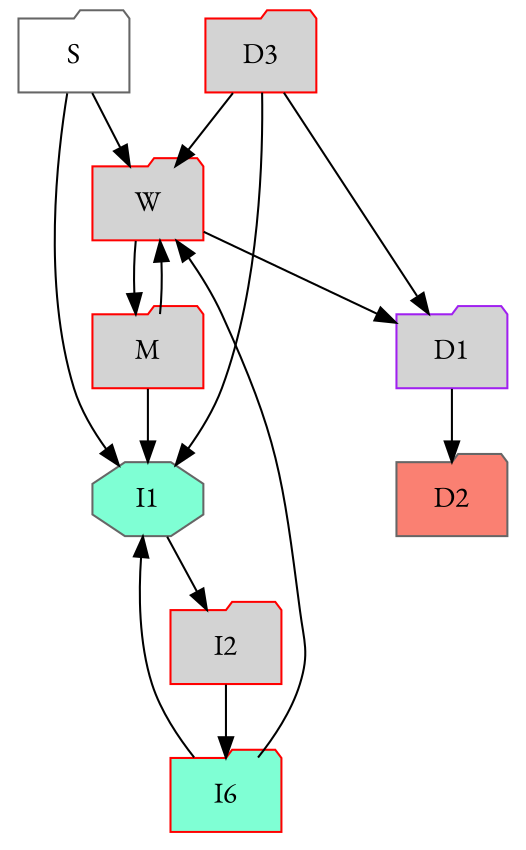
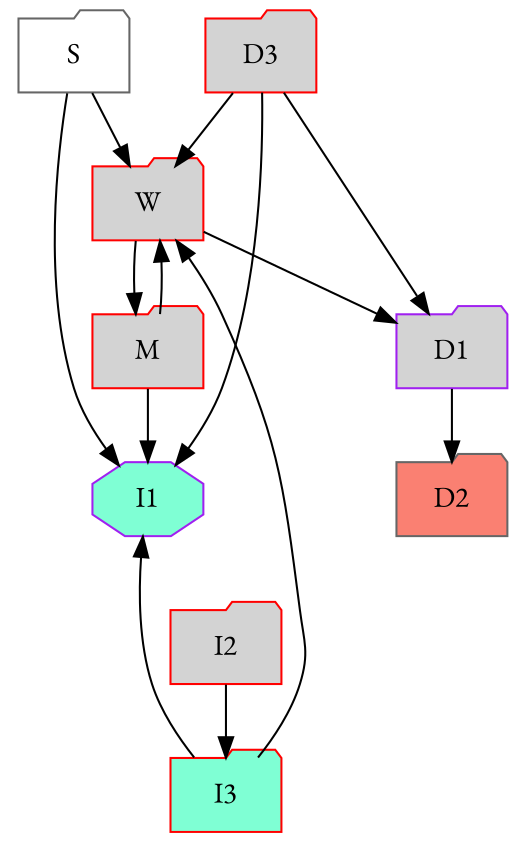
node "I1": color gray40 -> purple
edge "I1" -> "I2": removed
node "I6": label "I6" -> "I3"
